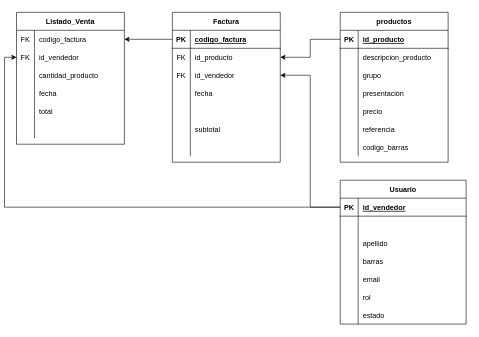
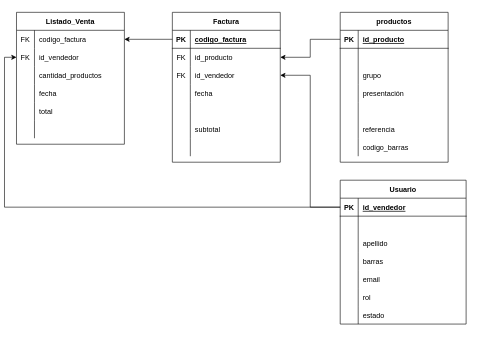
node "descripcion_producto": removed
node "cantidad_producto": label "cantidad_producto" -> "cantidad_productos"
node "precio": removed
